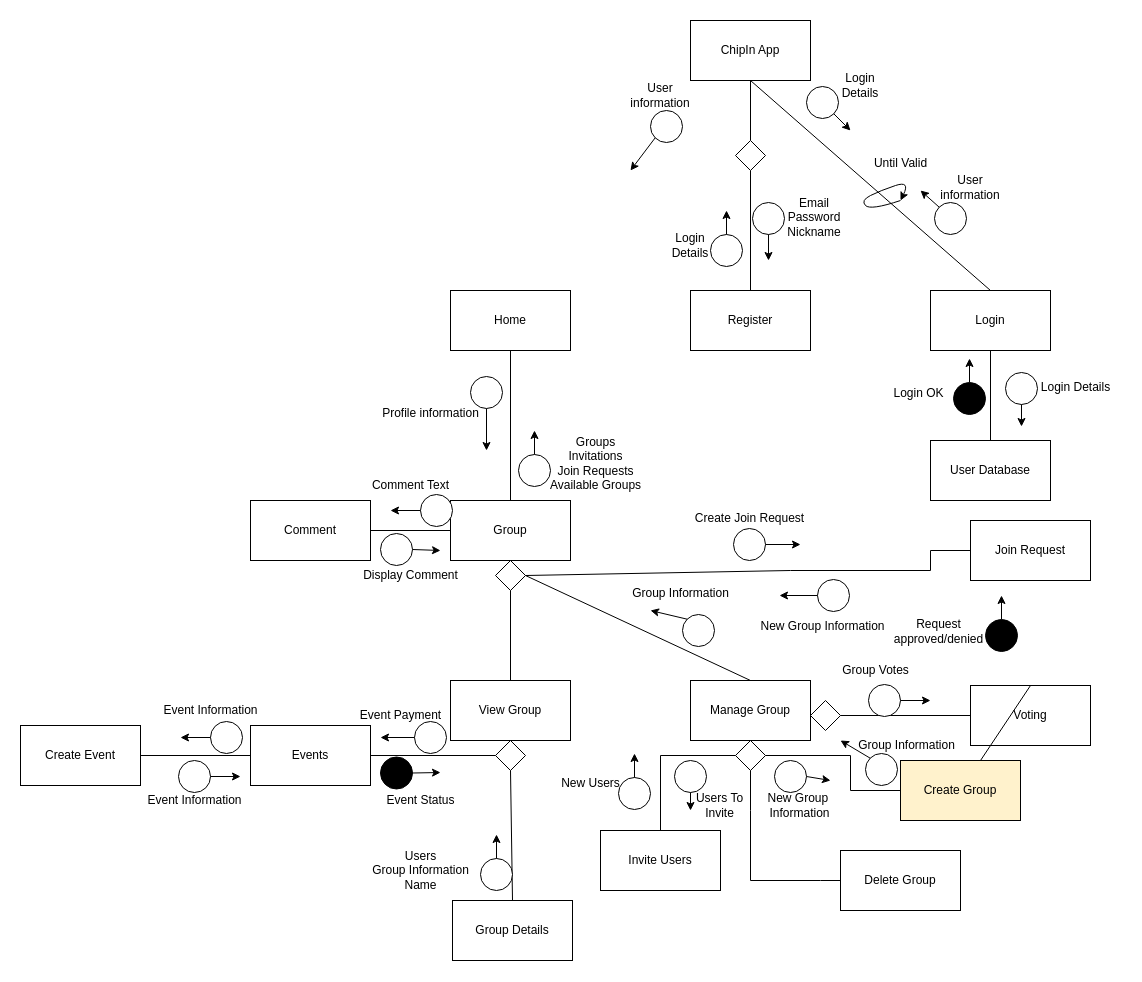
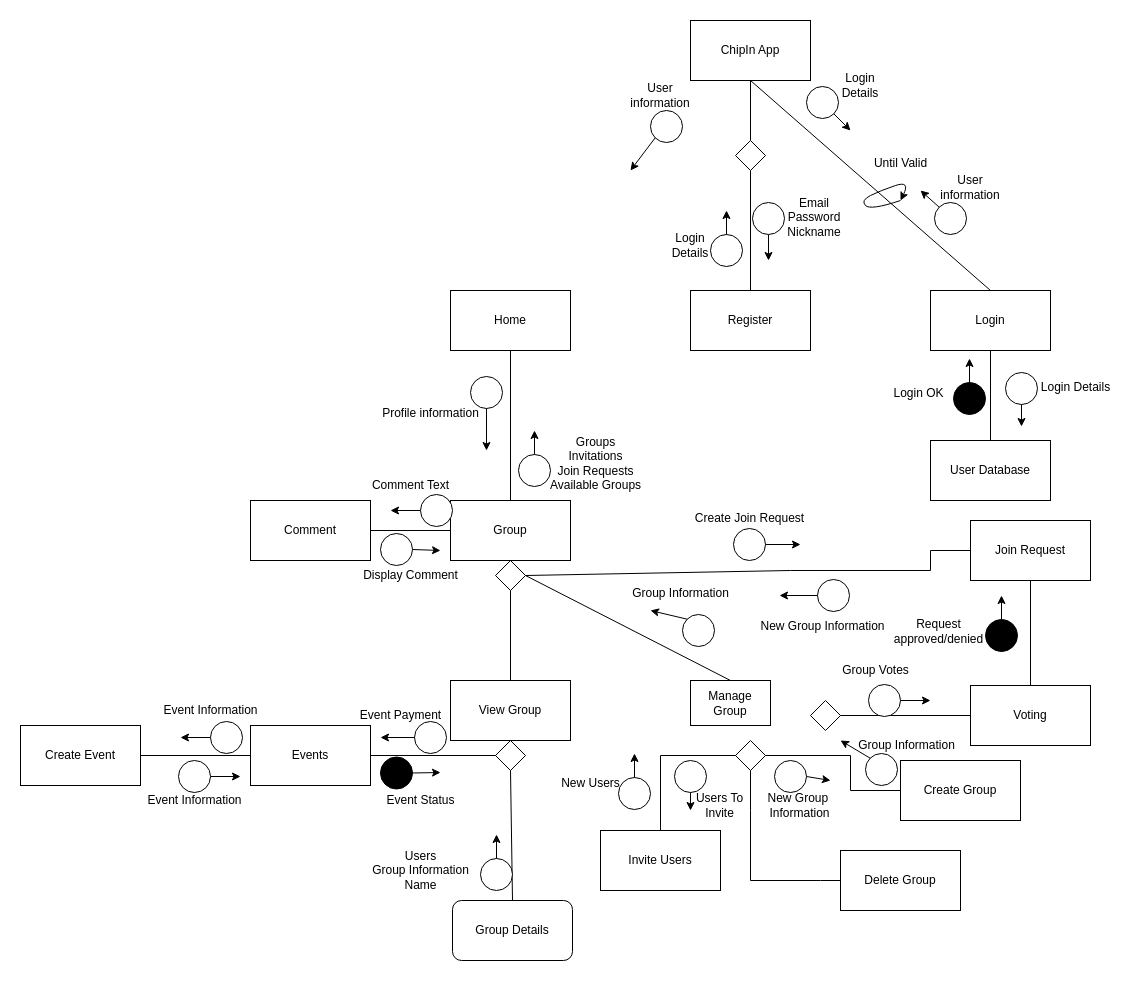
node "Manage Group": size 120x60 -> 80x45
edge "Voting" -- "Create Group": now "Voting" -- "Join Request"
node "Create Group": fillcolor #fff2cc -> #ffffff
node "Group Details": shape rectangle -> rounded rectangle
